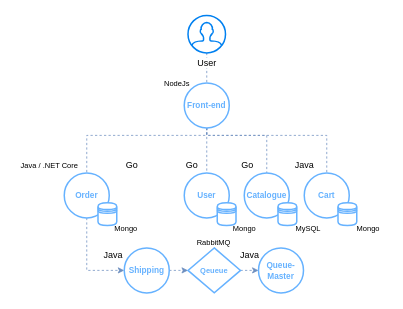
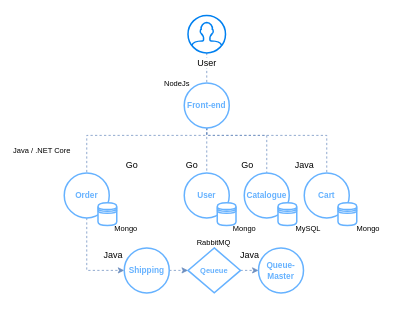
node "Java / .NET Core": moved (49, 165) -> (42, 150)
